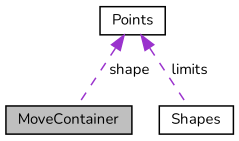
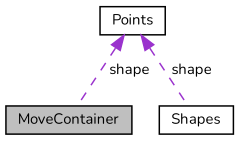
edge "Shapes" -> "Points": label " limits" -> " shape"
